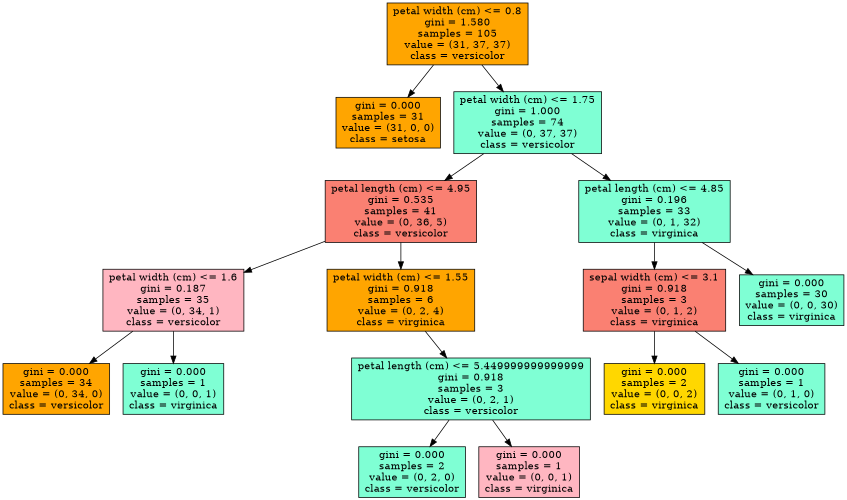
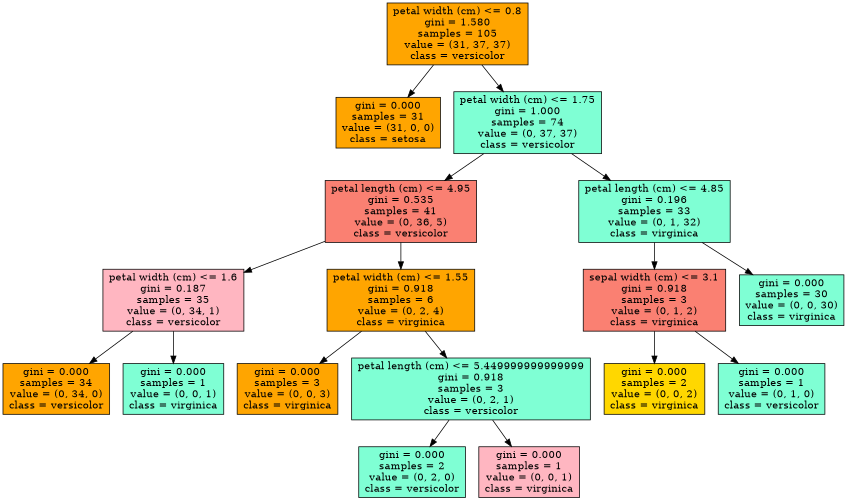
node "gini = 0.000 samples = 3 value = (0, 0, 3) class = virginica": added
